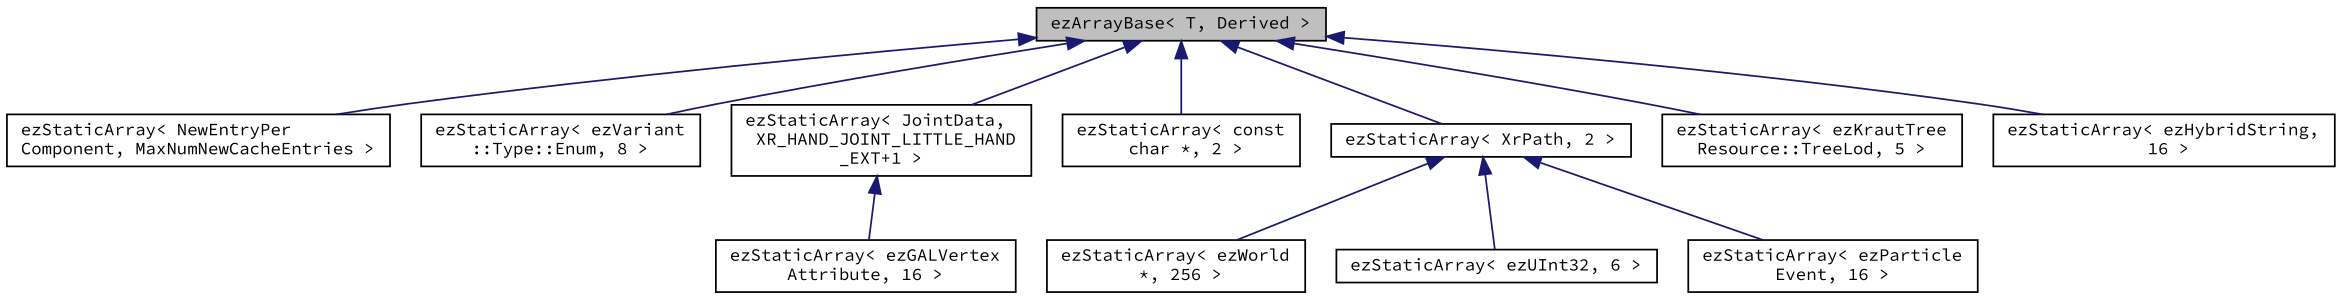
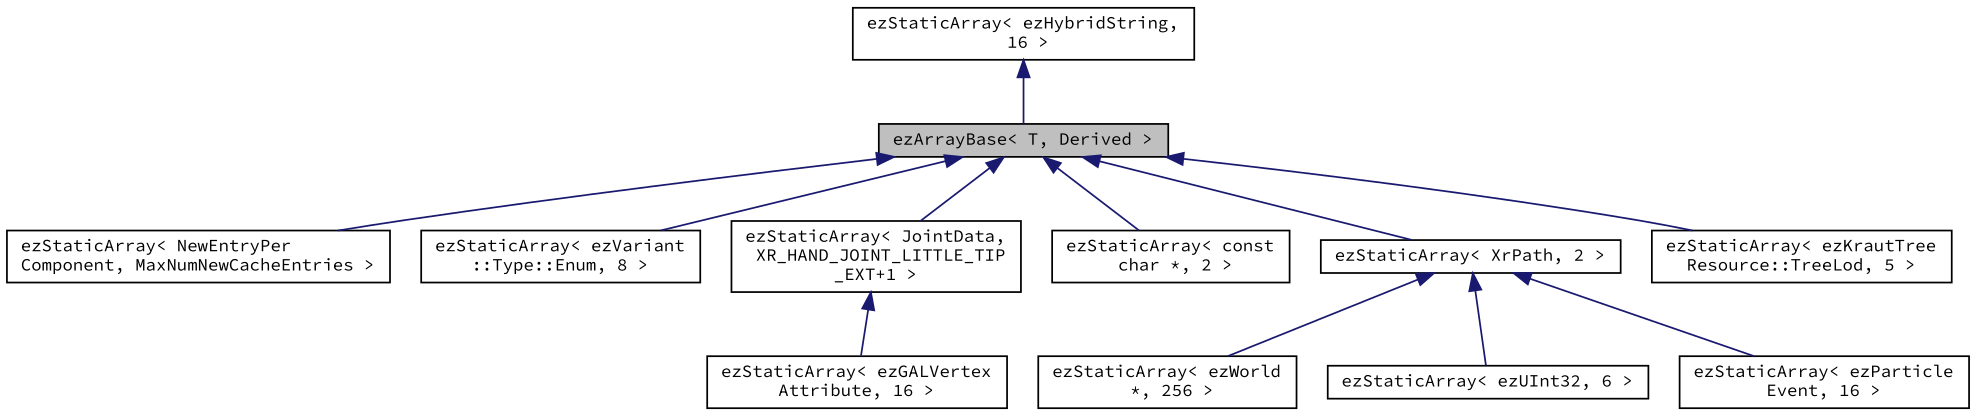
edge "ezStaticArray< ezHybridString, 16 >" -> "ezArrayBase< T, Derived >": reversed
node "ezStaticArray< JointData, XR_HAND_JOINT_LITTLE_HAND _EXT+1 >": label "ezStaticArray< JointData, XR_HAND_JOINT_LITTLE_HAND _EXT+1 >" -> "ezStaticArray< JointData, XR_HAND_JOINT_LITTLE_TIP _EXT+1 >"
